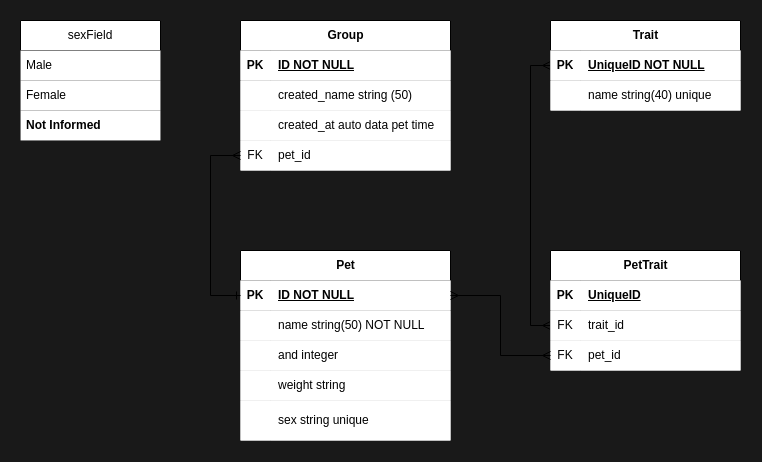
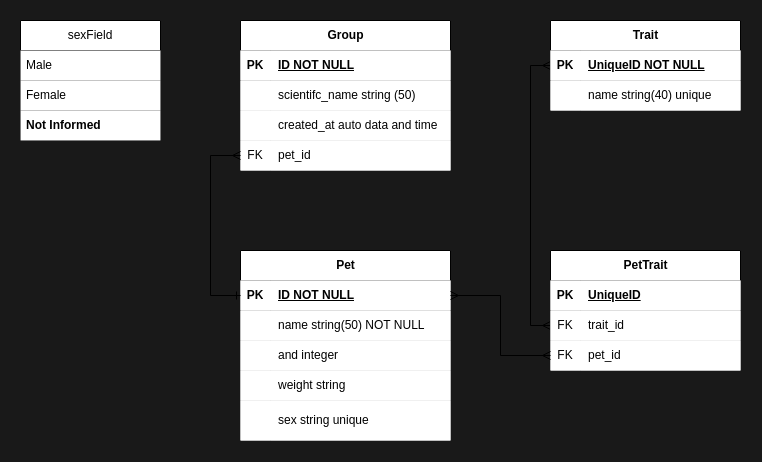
node "created_name string (50)": label "created_name string (50)" -> "scientifc_name string (50)"
node "created_at auto data pet time": label "created_at auto data pet time" -> "created_at auto data and time"
